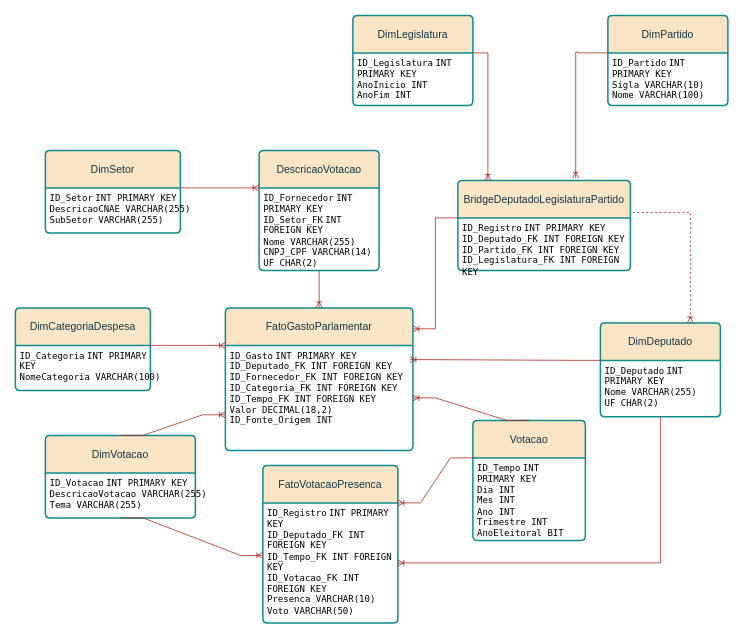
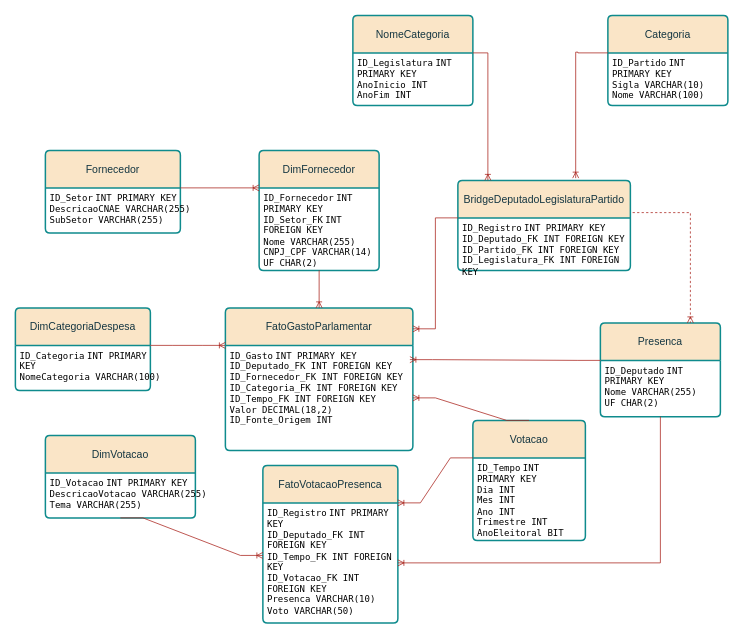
node "DimLegislatura": label "DimLegislatura" -> "NomeCategoria"
node "DimPartido": label "DimPartido" -> "Categoria"
node "DimSetor": label "DimSetor" -> "Fornecedor"
node "DescricaoVotacao": label "DescricaoVotacao" -> "DimFornecedor"
node "DimDeputado": label "DimDeputado" -> "Presenca"
edge "DimVotacao" -> "FatoGastoParlamentar": removed
